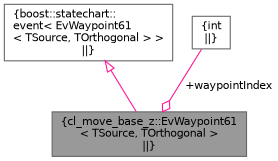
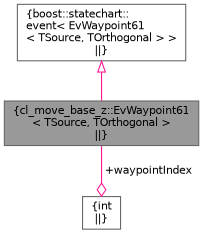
edge "{int ||}" -> "{cl_move_base_z::EvWaypoint61 < TSource, TOrthogonal > ||}": reversed
